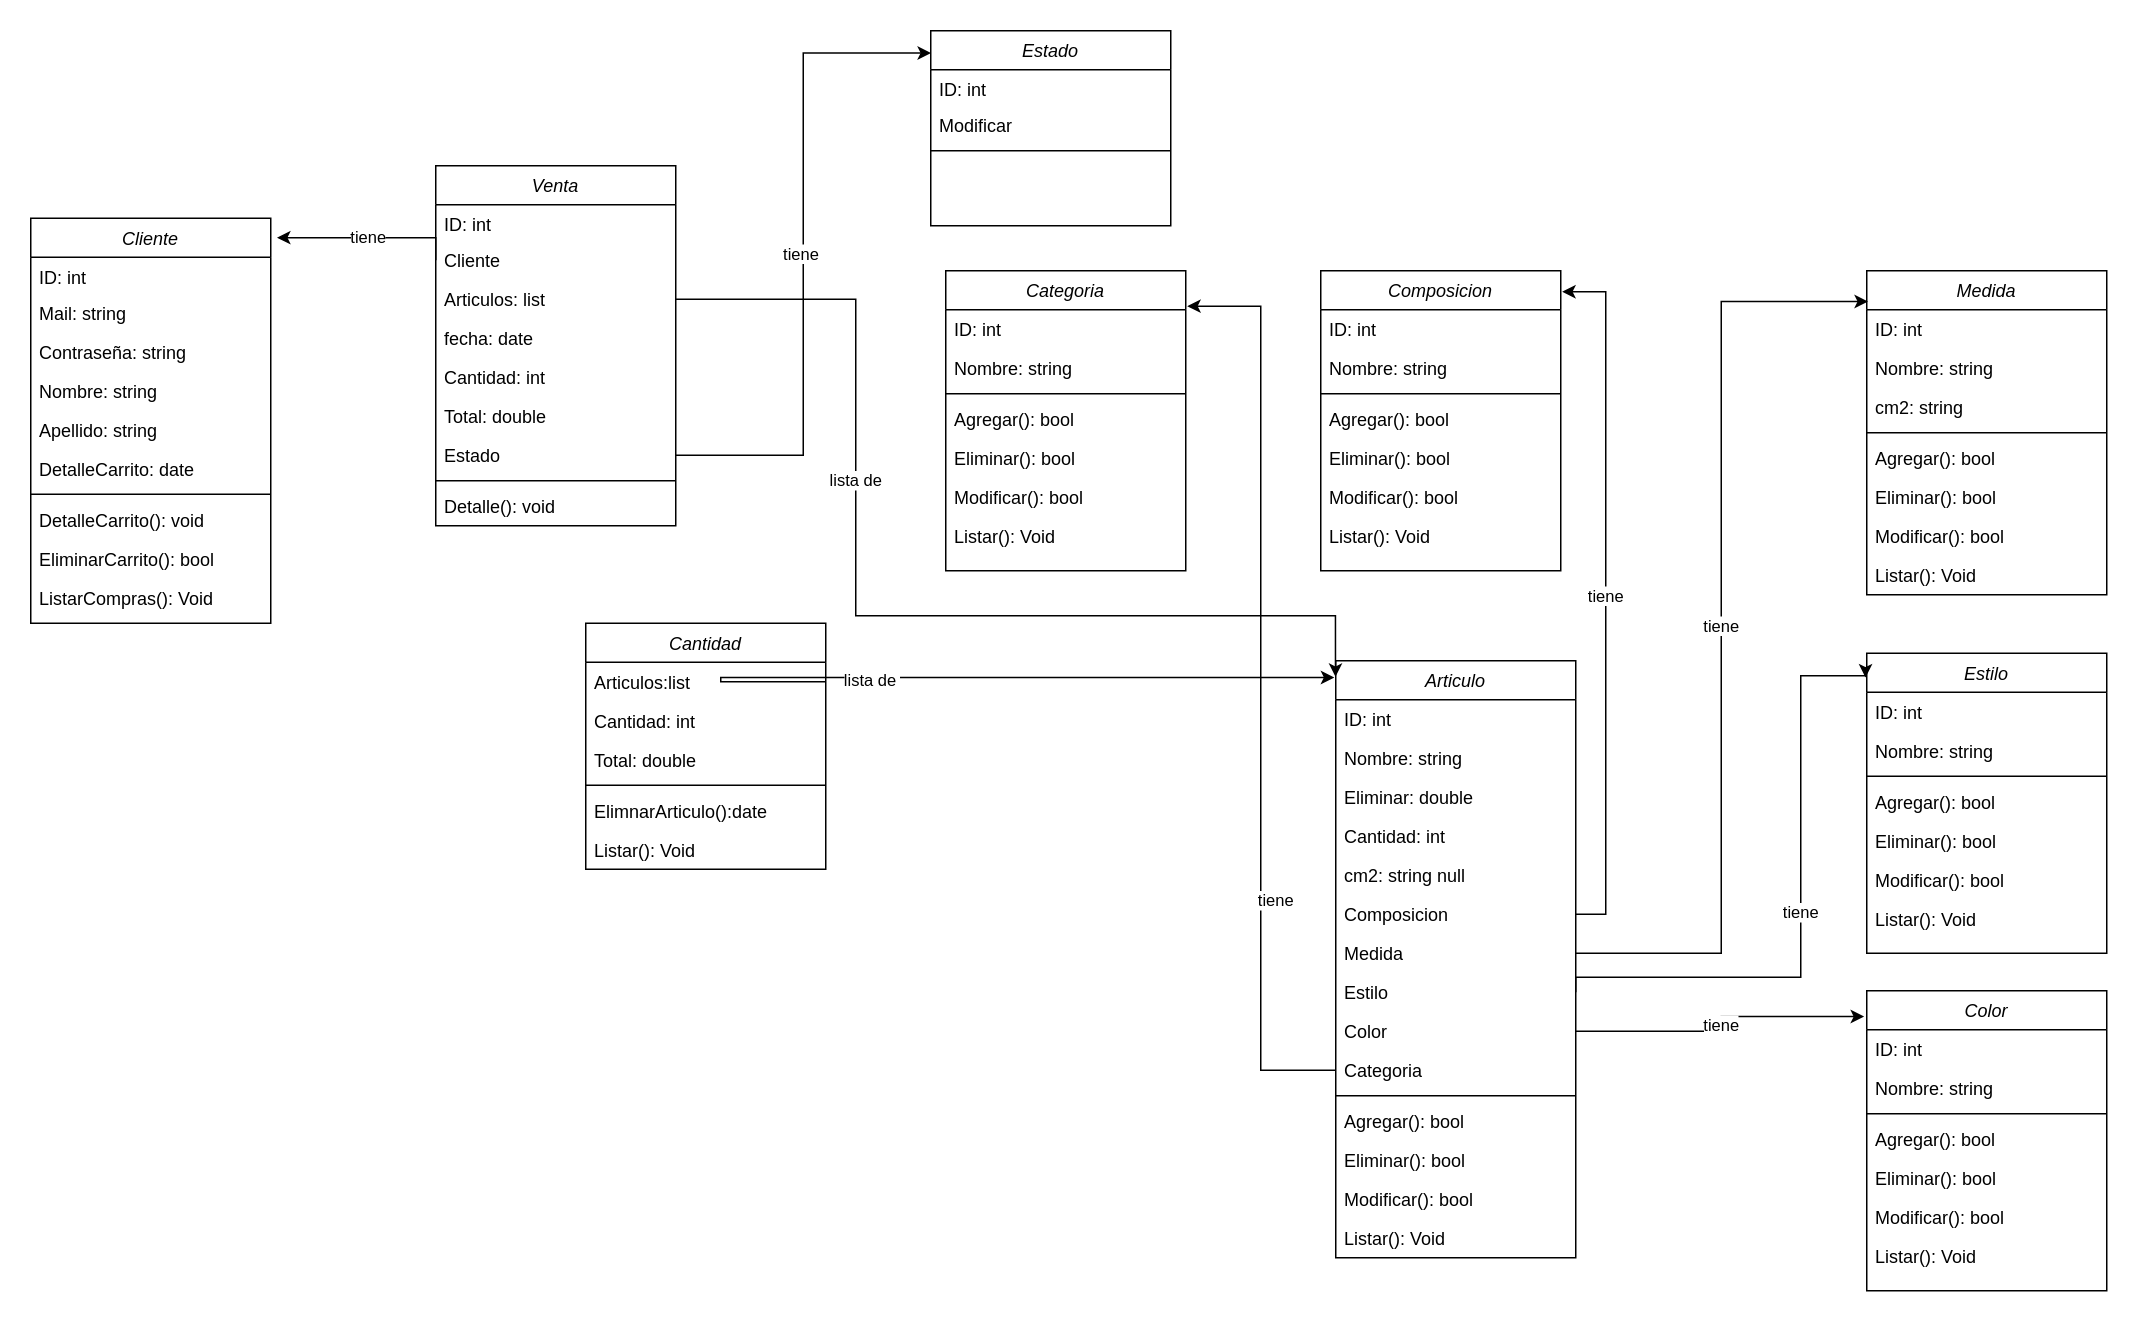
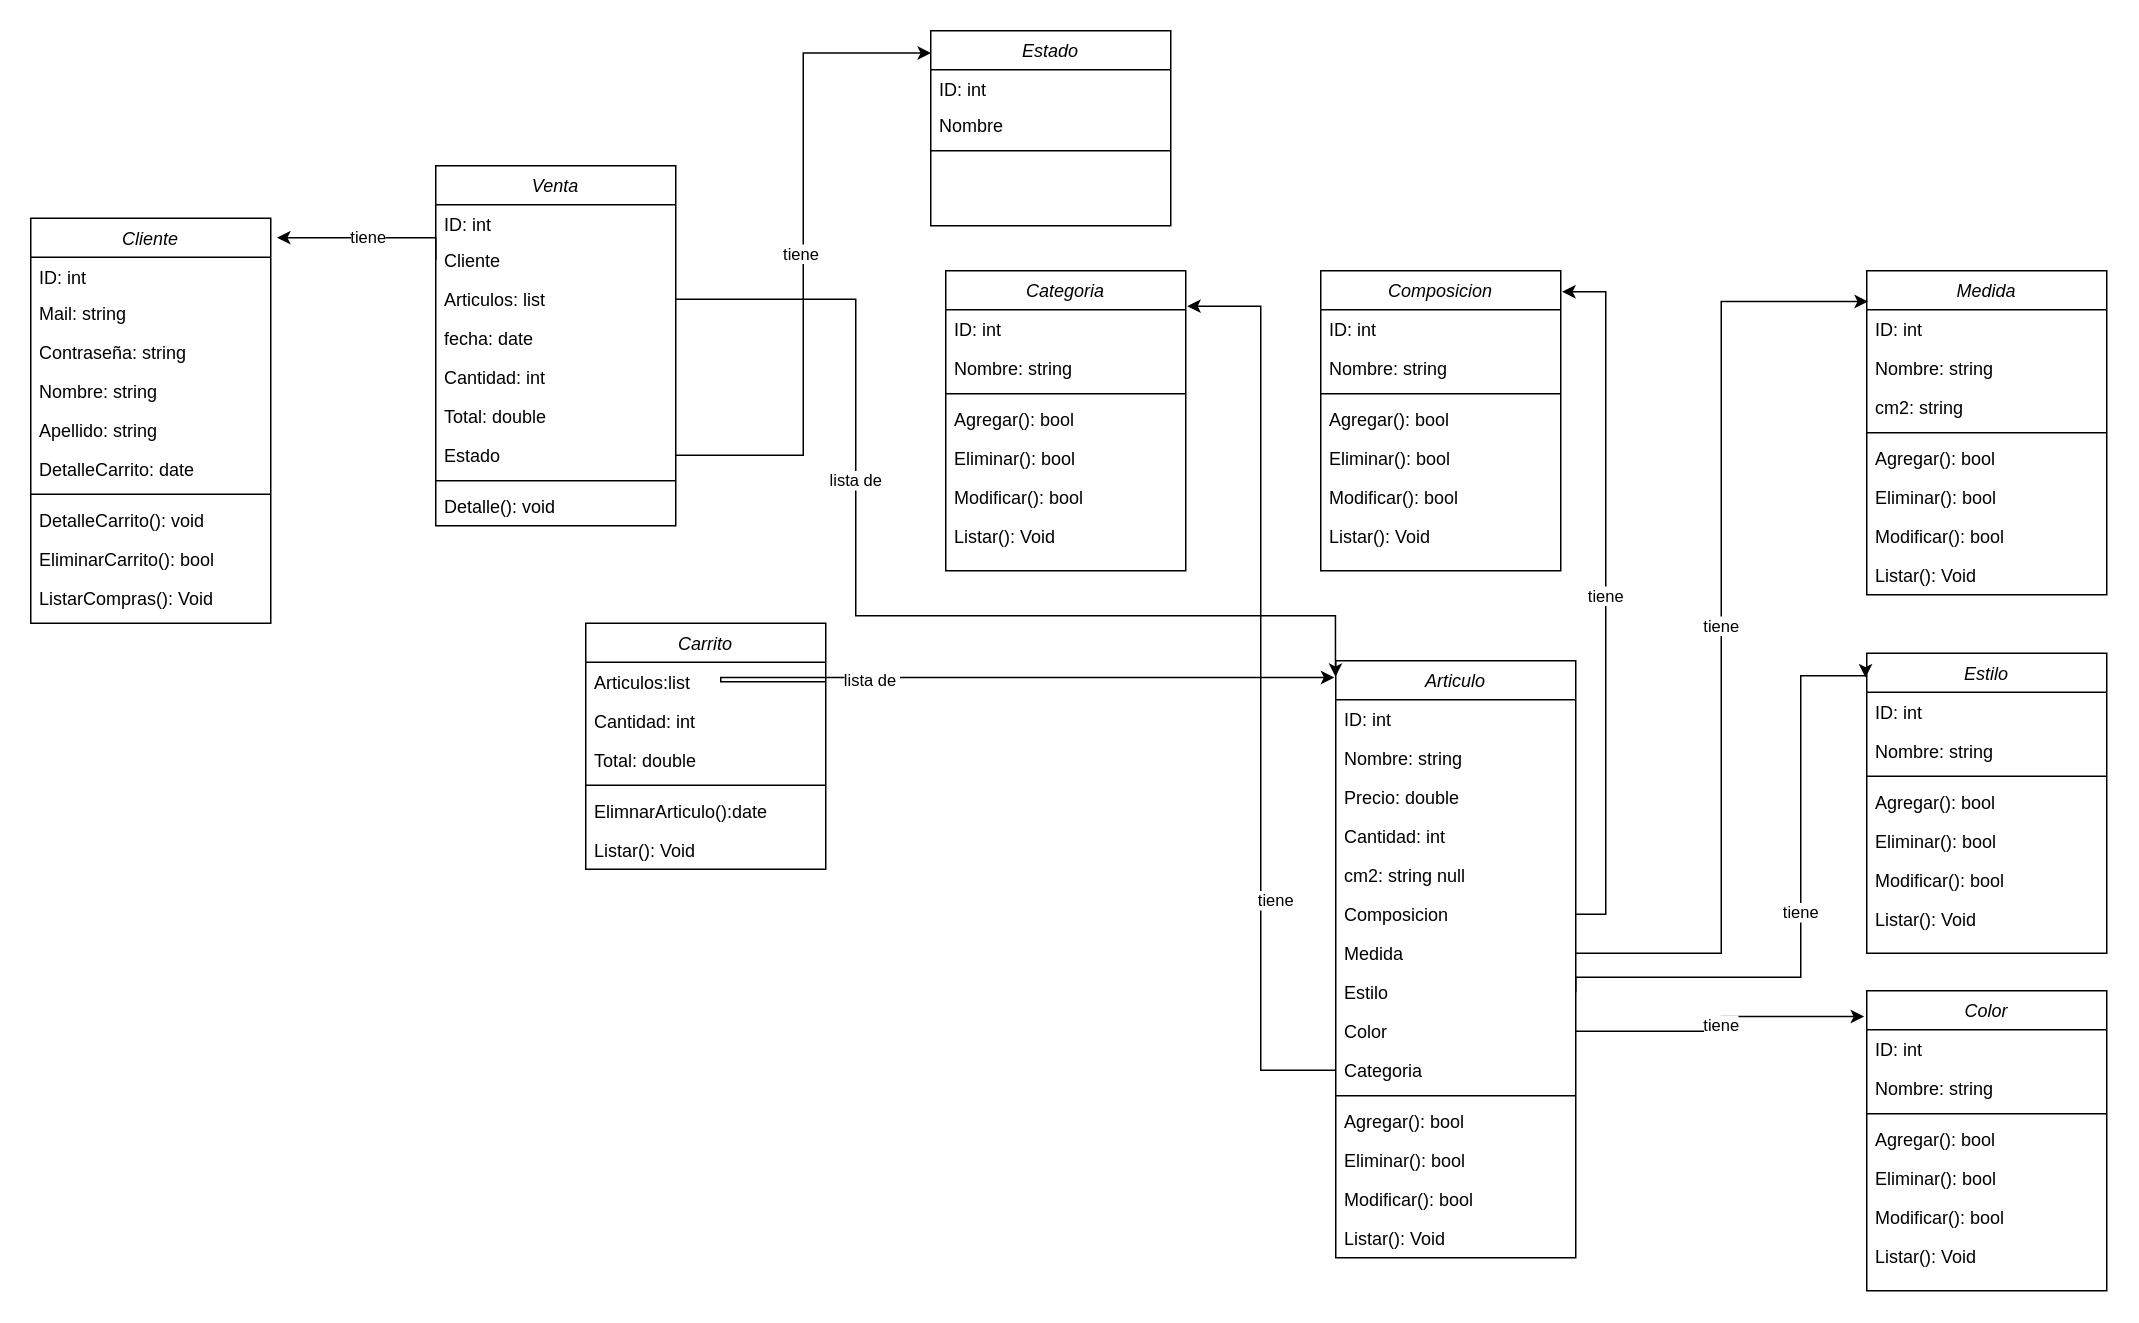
node "Modificar": label "Modificar" -> "Nombre"
node "Cantidad": label "Cantidad" -> "Carrito"
node "Eliminar: double": label "Eliminar: double" -> "Precio: double"
